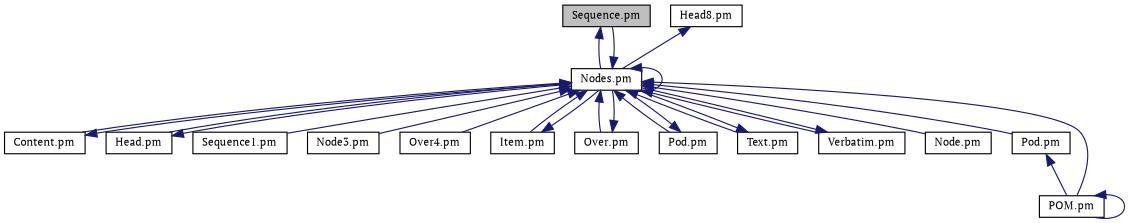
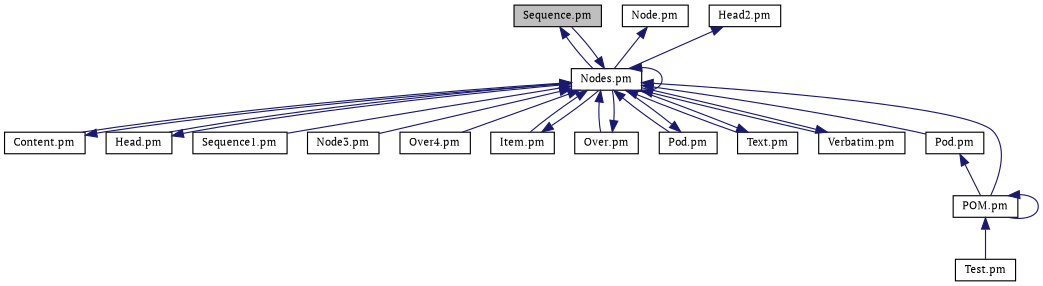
node "Head8.pm": label "Head8.pm" -> "Head2.pm"
edge "Node.pm" -> "Nodes.pm": reversed
node "Test.pm": added
